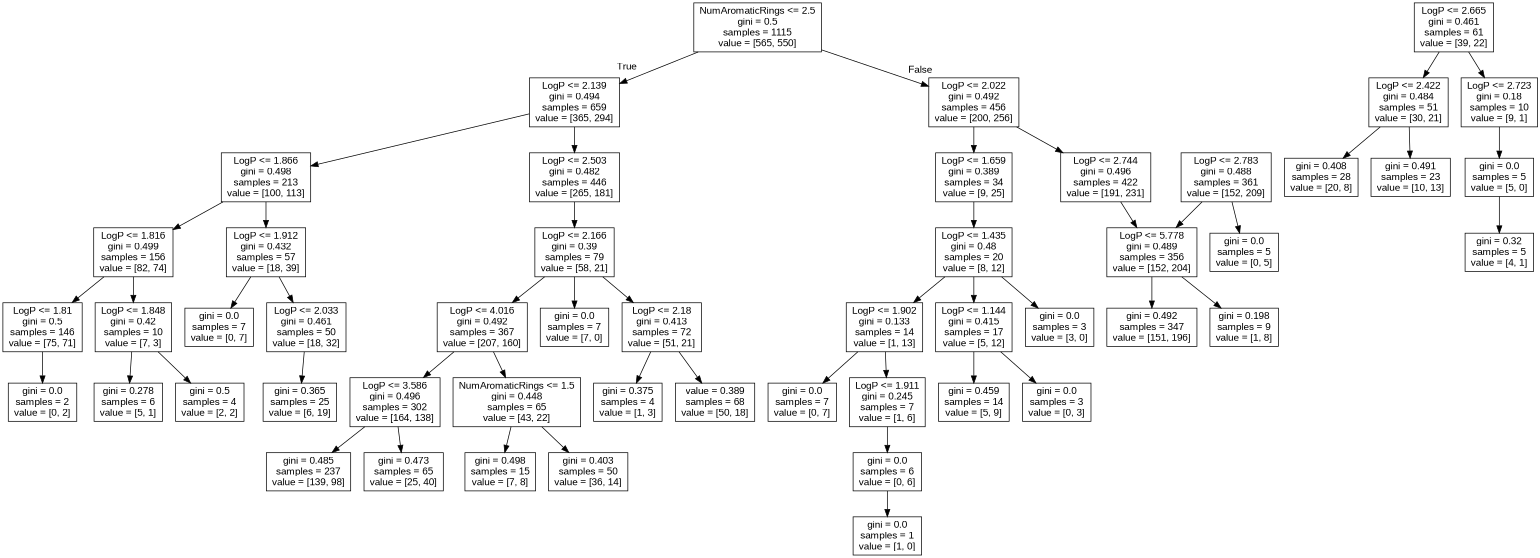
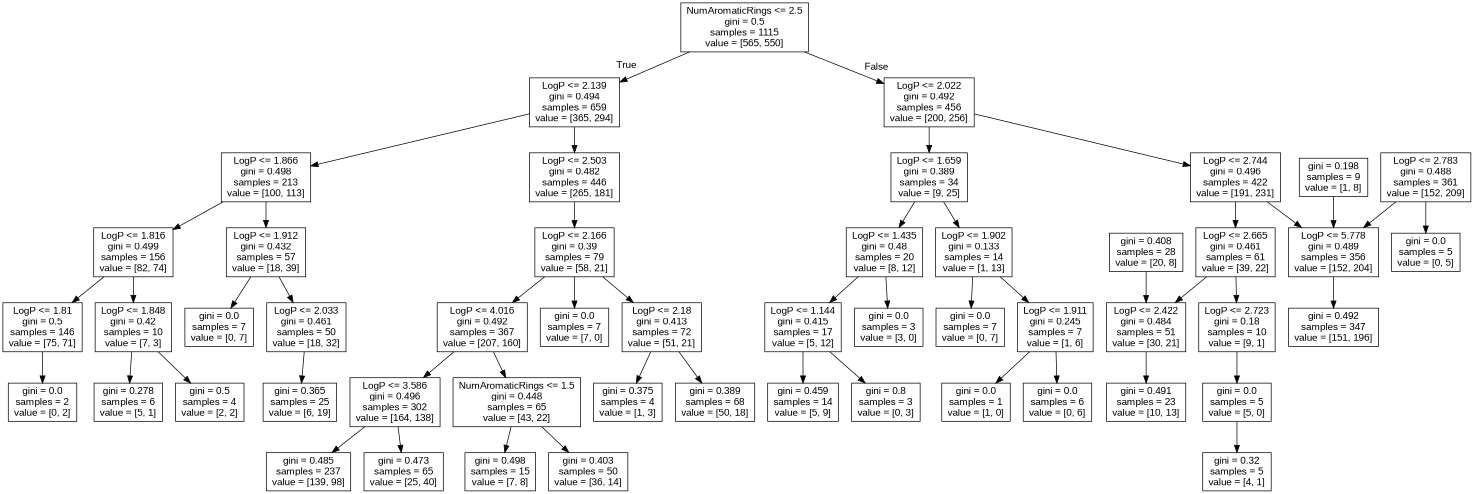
edge "LogP <= 2.422 gini = 0.484 samples = 51 value = [30, 21]" -> "gini = 0.408 samples = 28 value = [20, 8]": reversed
edge "LogP <= 2.744 gini = 0.496 samples = 422 value = [191, 231]" -> "LogP <= 2.665 gini = 0.461 samples = 61 value = [39, 22]": added
edge "LogP <= 1.435 gini = 0.48 samples = 20 value = [8, 12]" -> "LogP <= 1.902 gini = 0.133 samples = 14 value = [1, 13]": now "LogP <= 1.659 gini = 0.389 samples = 34 value = [9, 25]" -> "LogP <= 1.902 gini = 0.133 samples = 14 value = [1, 13]"
edge "LogP <= 5.778 gini = 0.489 samples = 356 value = [152, 204]" -> "gini = 0.198 samples = 9 value = [1, 8]": reversed
node "value = 0.389 samples = 68 value = [50, 18]": label "value = 0.389 samples = 68 value = [50, 18]" -> "gini = 0.389 samples = 68 value = [50, 18]"
node "gini = 0.0 samples = 3 value = [0, 3]": label "gini = 0.0 samples = 3 value = [0, 3]" -> "gini = 0.8 samples = 3 value = [0, 3]"
edge "gini = 0.0 samples = 6 value = [0, 6]" -> "gini = 0.0 samples = 1 value = [1, 0]": now "LogP <= 1.911 gini = 0.245 samples = 7 value = [1, 6]" -> "gini = 0.0 samples = 1 value = [1, 0]"
